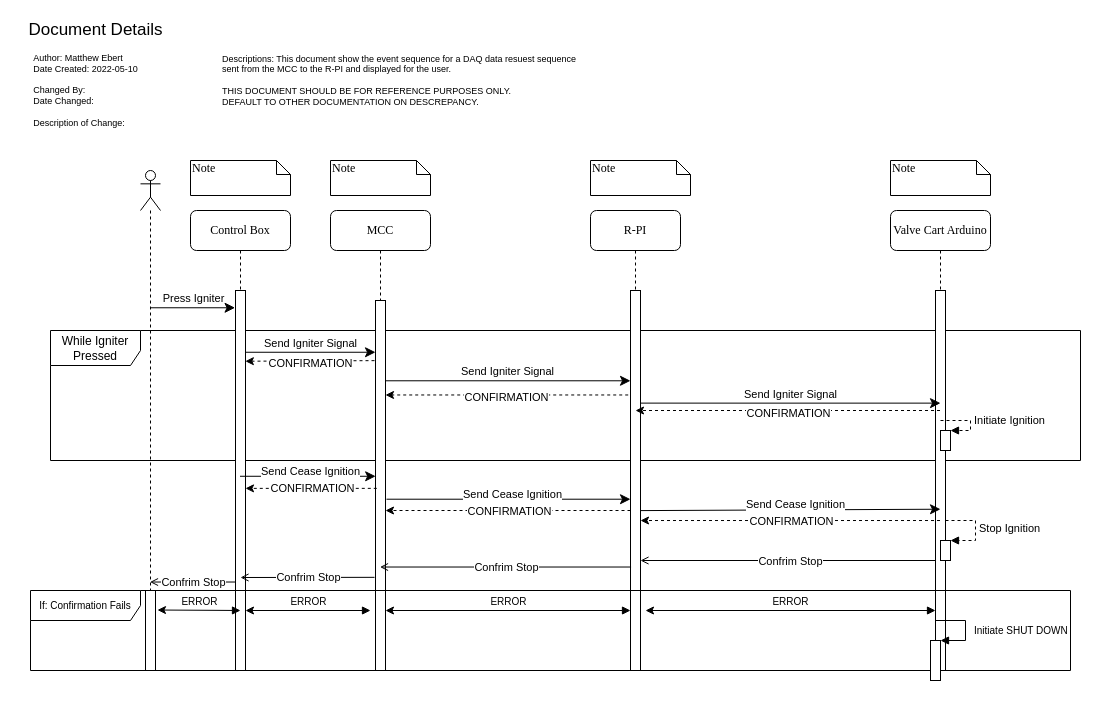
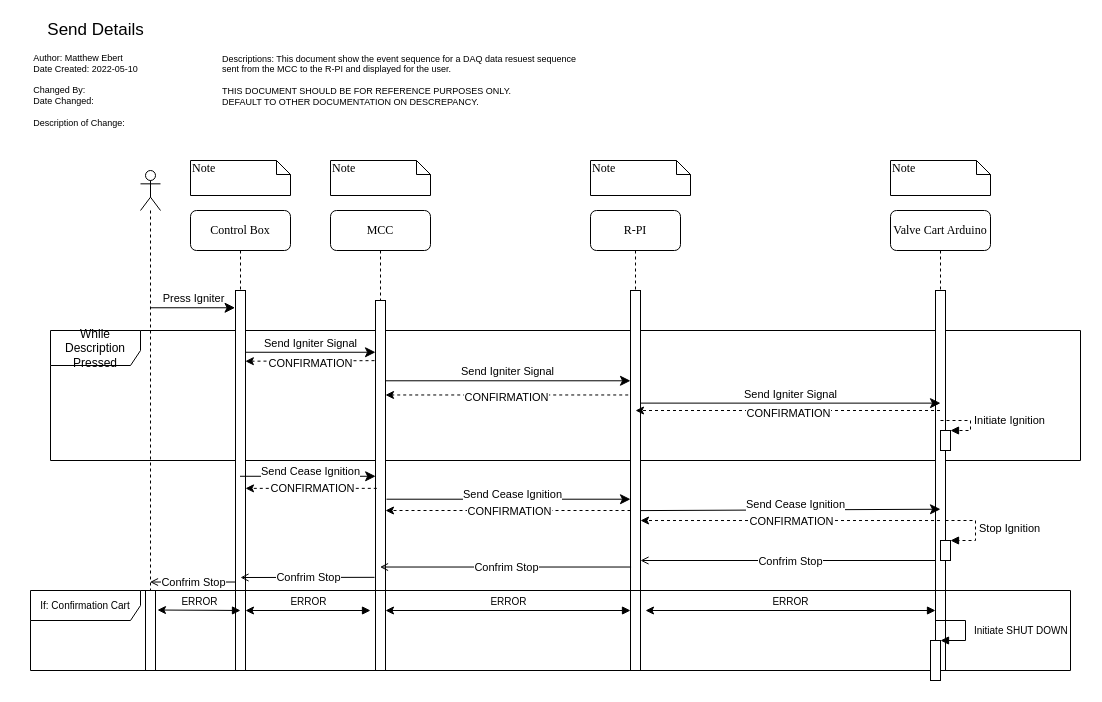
node "Document Details": label "Document Details" -> "Send Details"
node "While Igniter Pressed": label "While Igniter Pressed" -> "While Description Pressed"
node "If: Confirmation Fails": label "If: Confirmation Fails" -> "If: Confirmation Cart"
